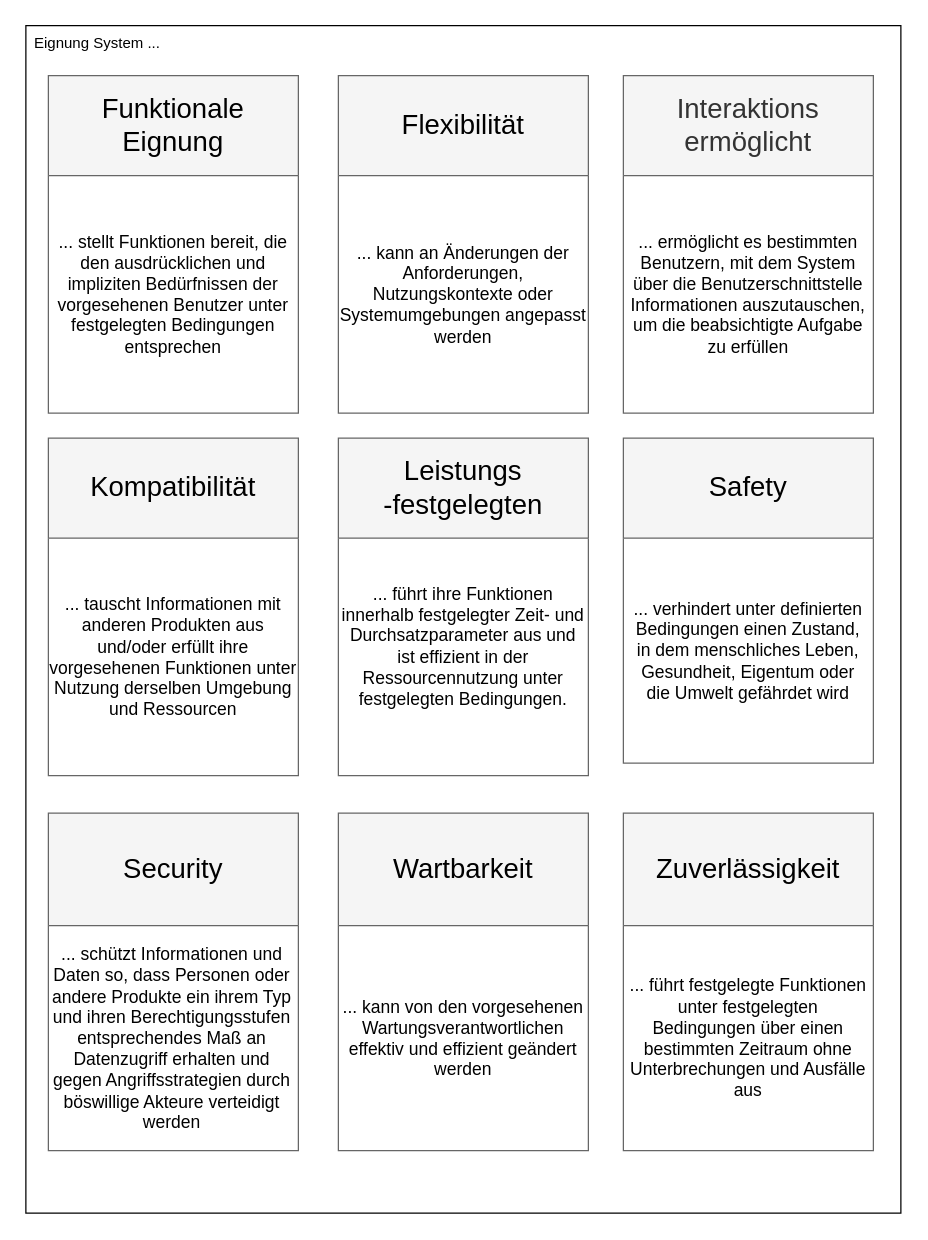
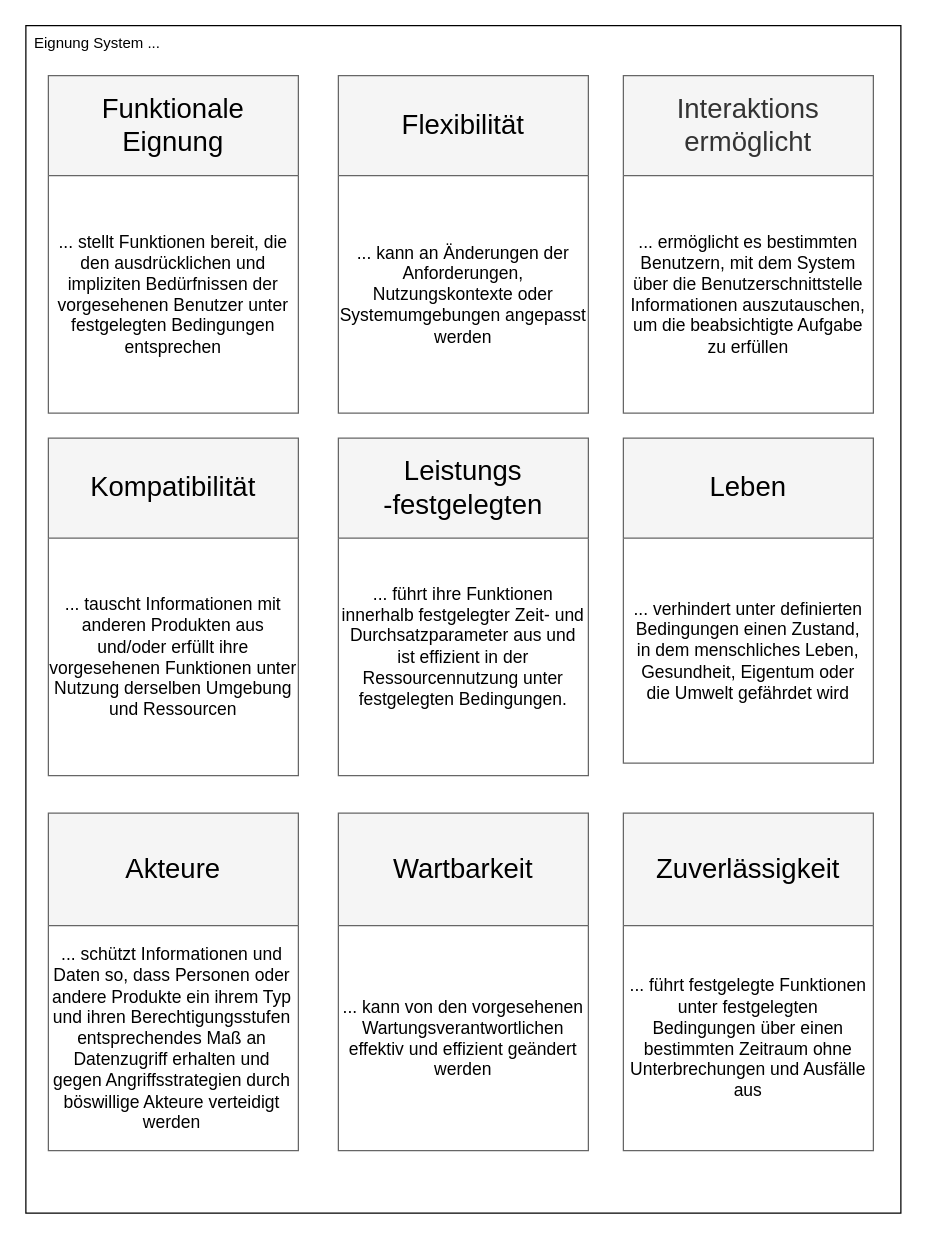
node "Safety": label "Safety" -> "Leben"
node "Security": label "Security" -> "Akteure"
